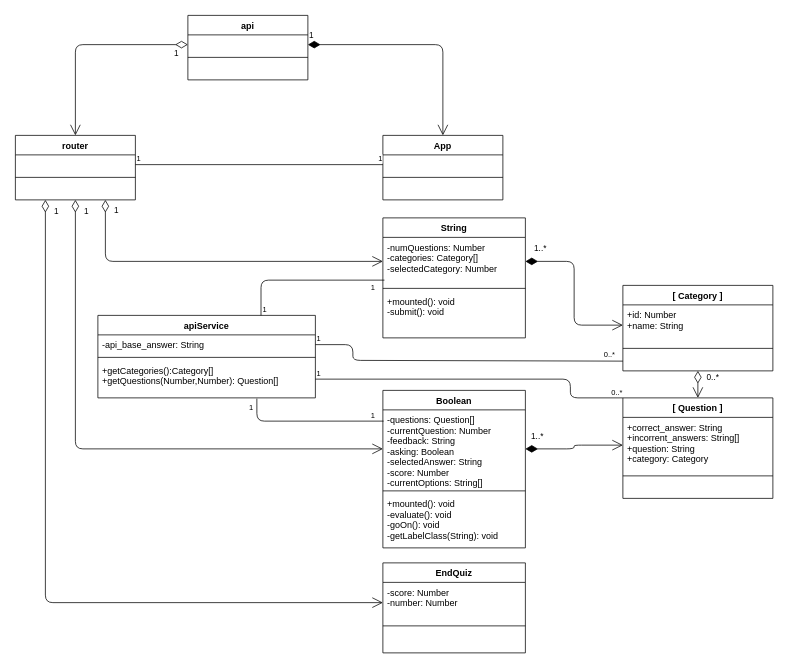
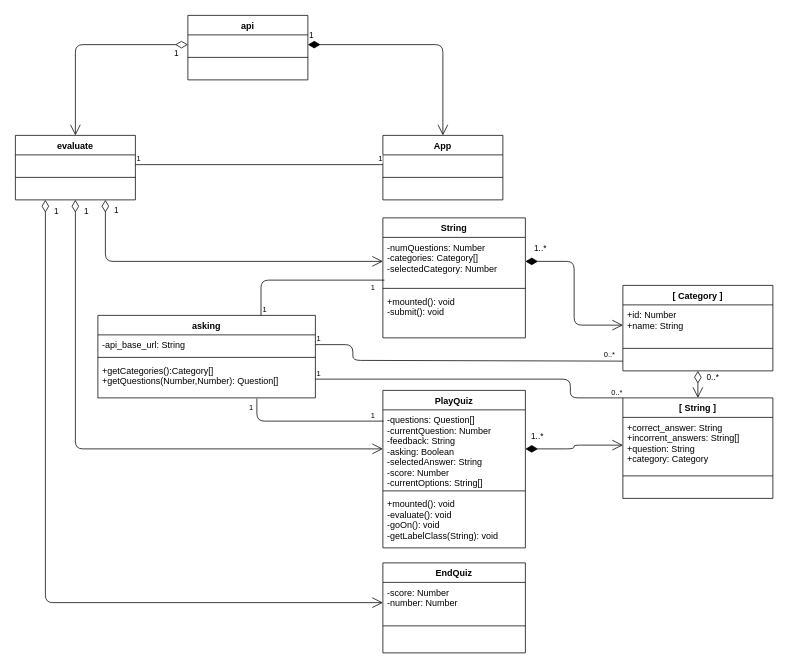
node "router": label "router" -> "evaluate"
node "apiService": label "apiService" -> "asking"
node "-api_base_answer: String": label "-api_base_answer: String" -> "-api_base_url: String"
node "Boolean": label "Boolean" -> "PlayQuiz"
node "[ Question ]": label "[ Question ]" -> "[ String ]"
